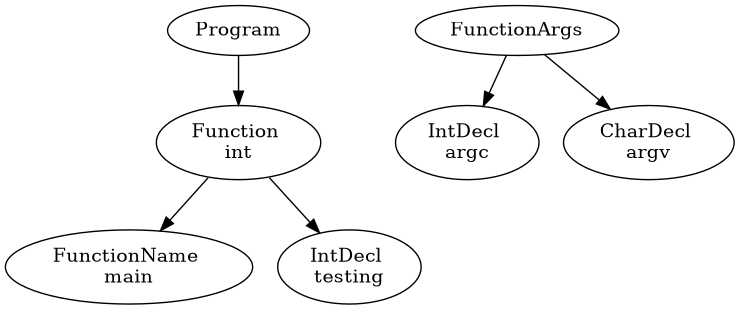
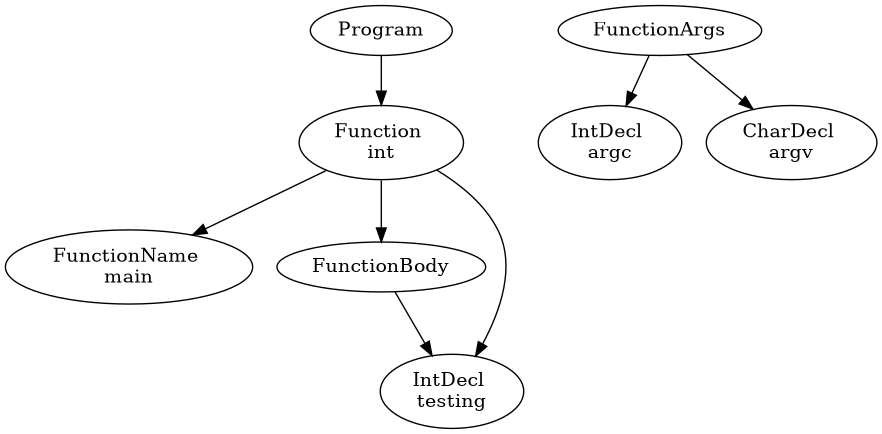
node "FunctionBody": added
